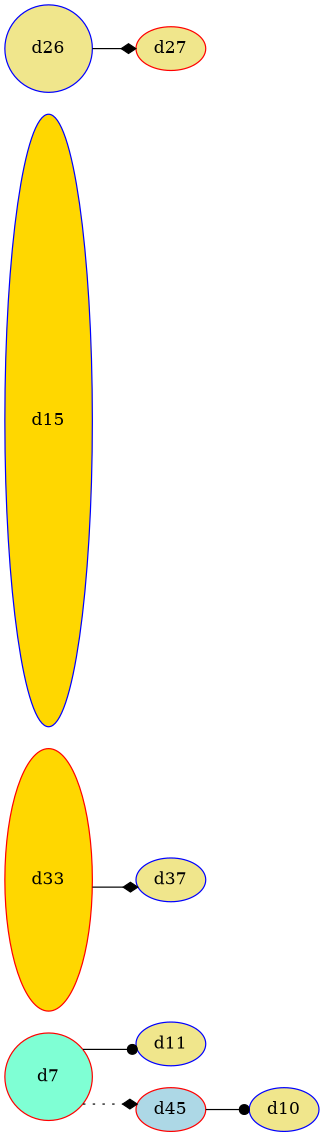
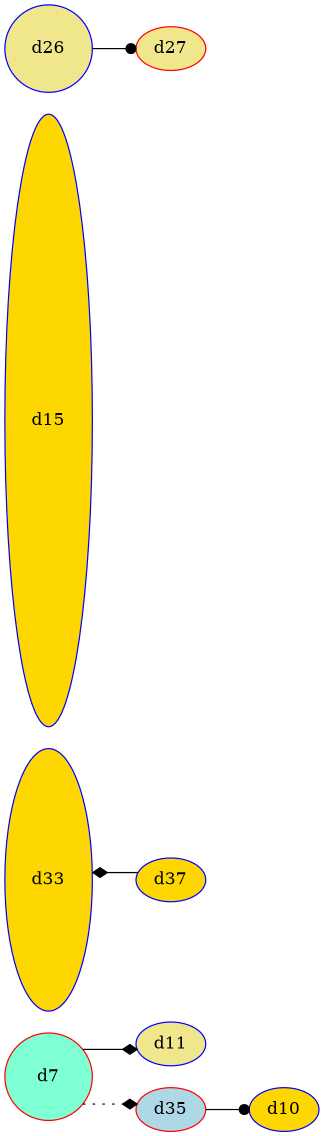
edge "d26" -> "d27": arrowhead diamond -> dot
node "d33": color red -> blue
node "d37": fillcolor khaki -> gold
edge "d33" -> "d37": reversed
edge "d7" -> "d11": arrowhead dot -> diamond
node "d45": label "d45" -> "d35"
node "d10": fillcolor khaki -> gold
